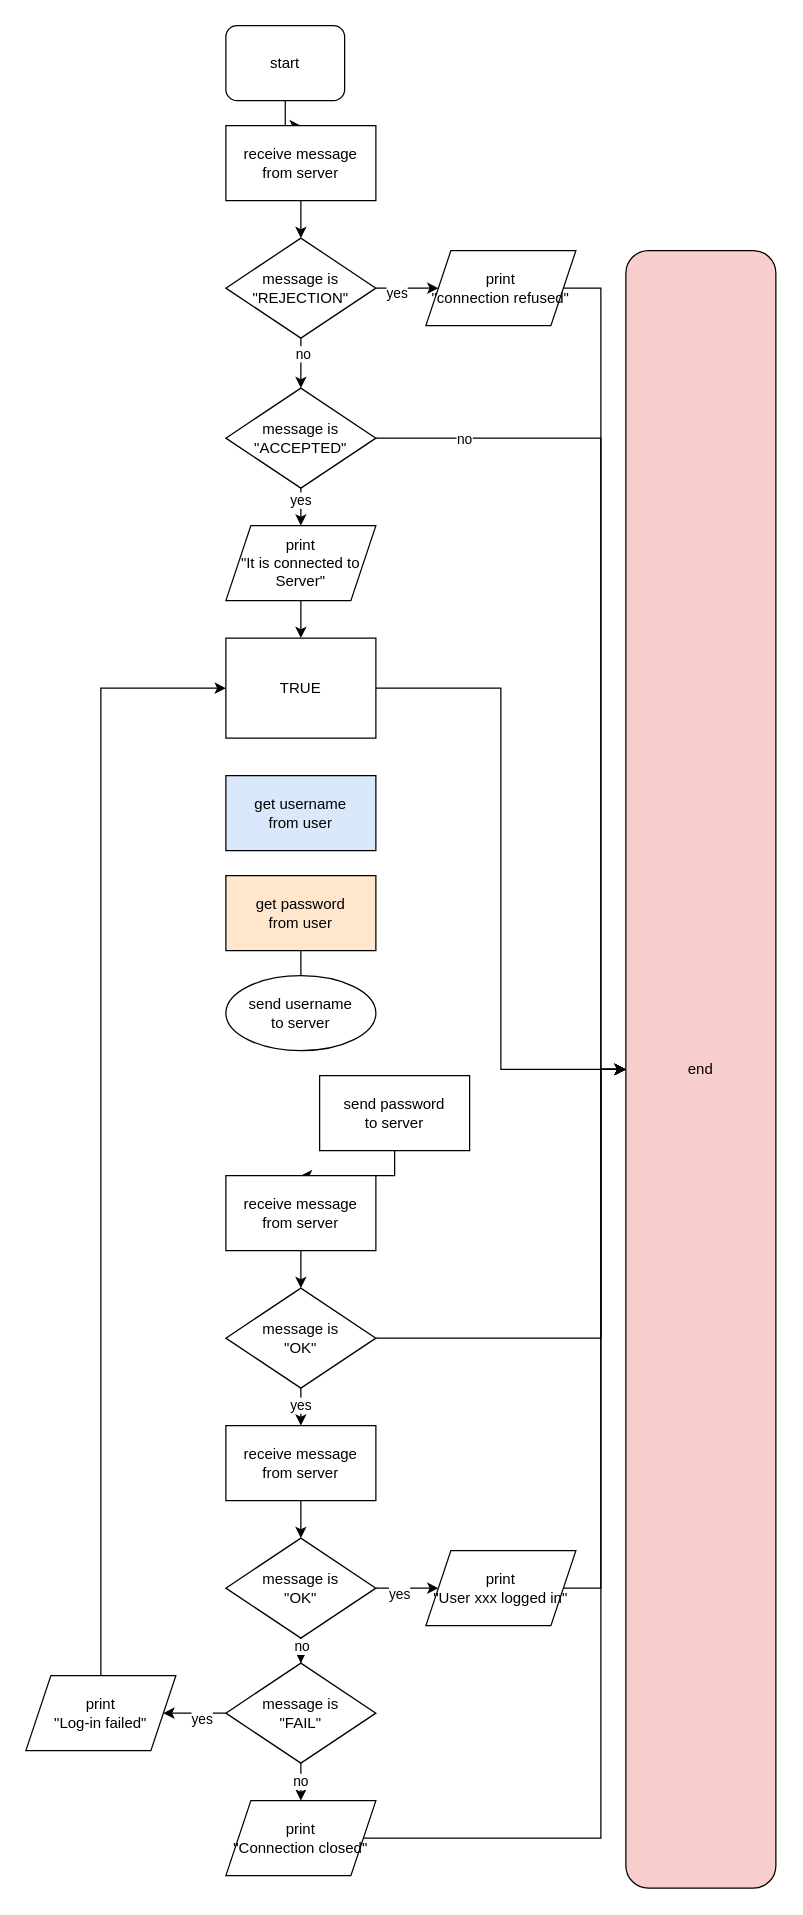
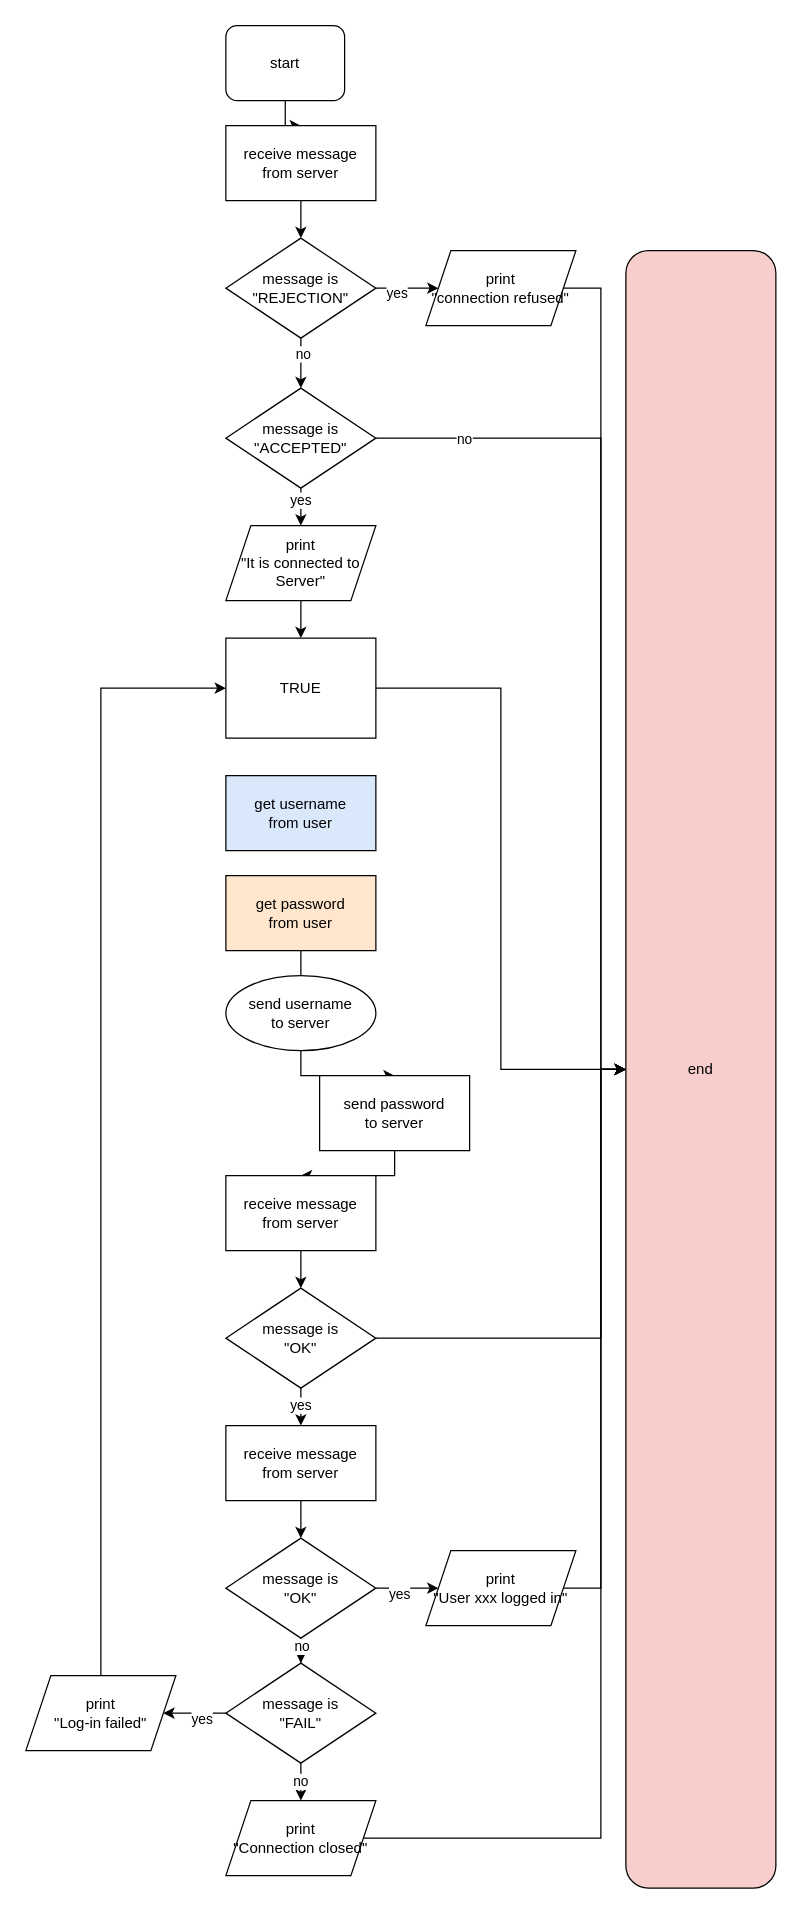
edge "send username to server" -> "send password to server": added
